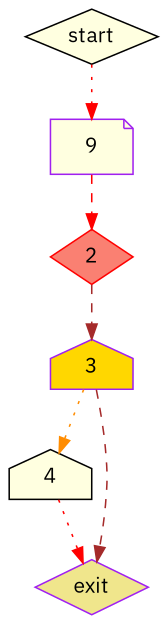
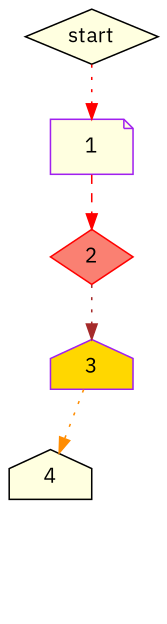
node "9": label "9" -> "1"
edge "2" -> "3": style dashed -> dotted
node "exit": removed
